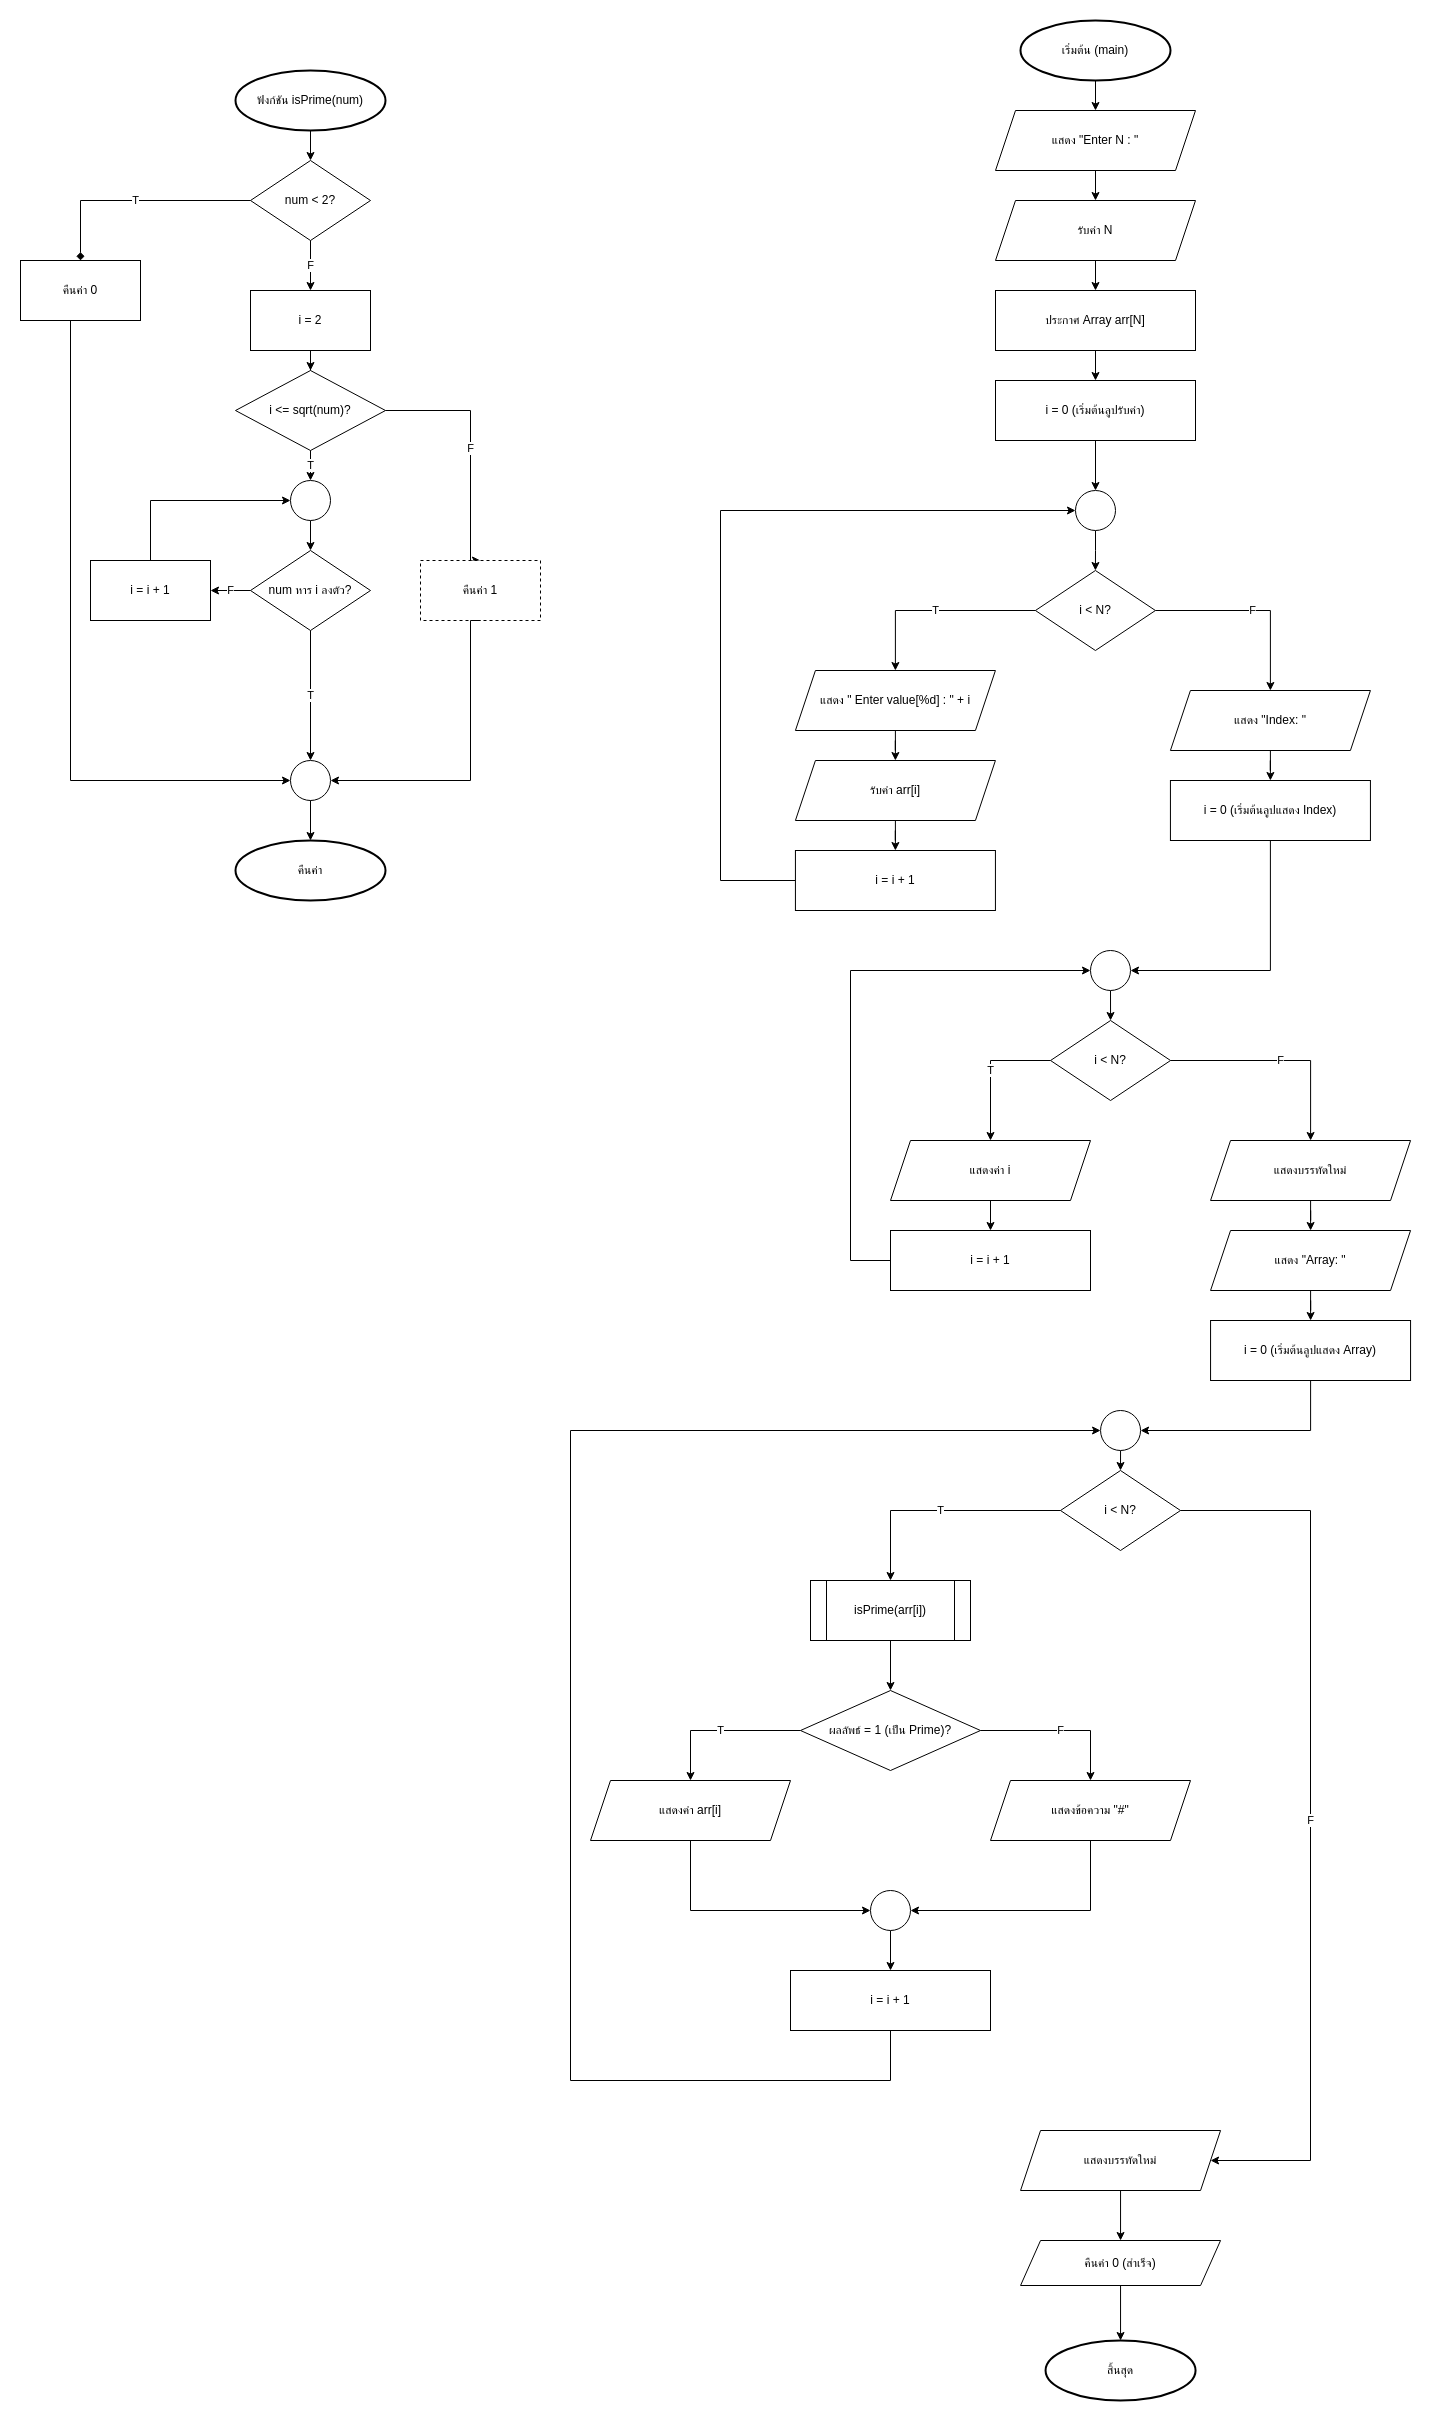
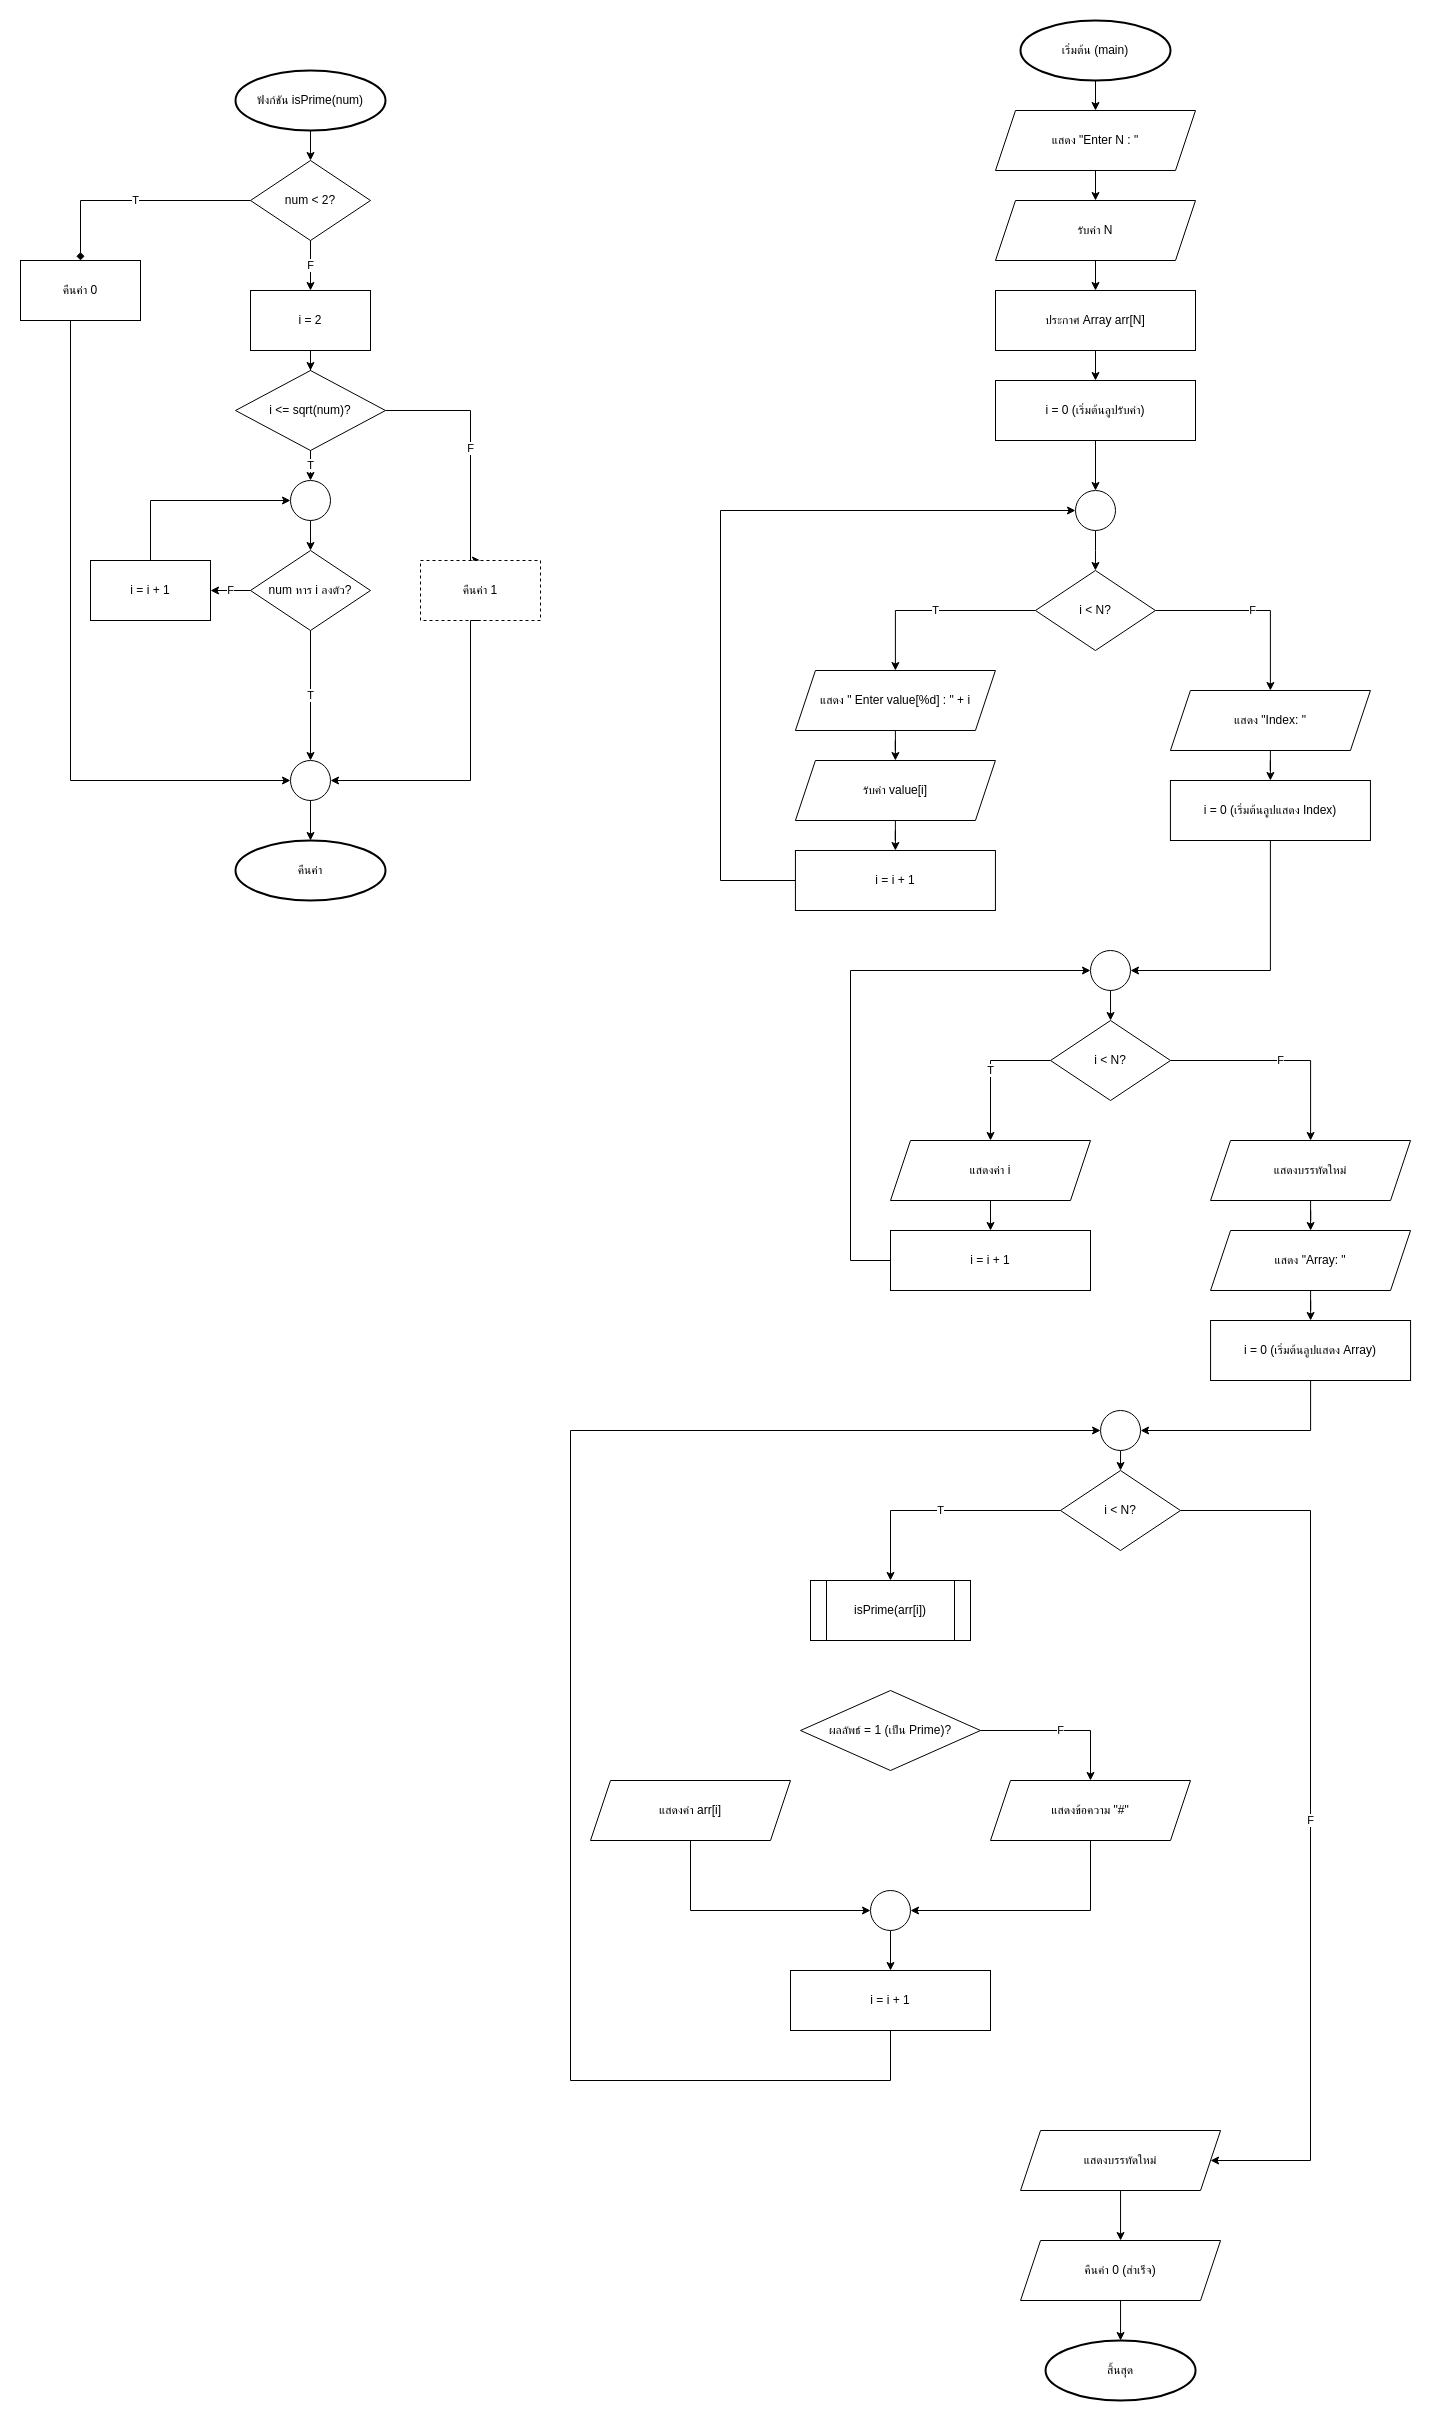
node "รับค่า arr[i]": label "รับค่า arr[i]" -> "รับค่า value[i]"
edge "isPrime(arr[i])" -> "ผลลัพธ์ = 1 (เป็น Prime)?": removed
edge "ผลลัพธ์ = 1 (เป็น Prime)?" -> "แสดงค่า arr[i]": removed, label "T"
node "คืนค่า 0 (สำเร็จ)": size 200x45 -> 200x60
